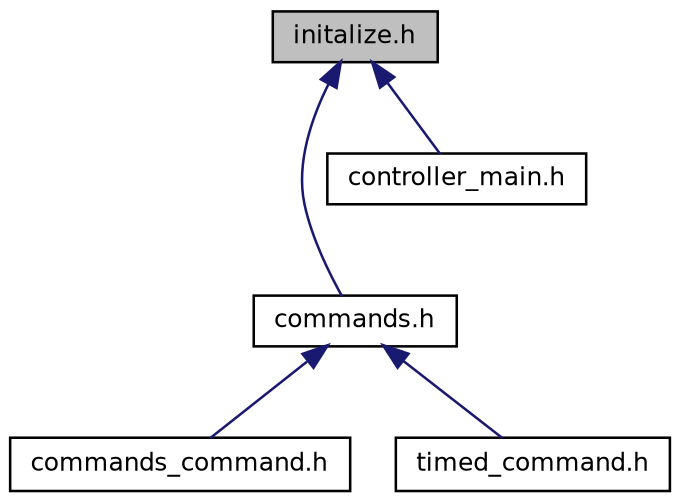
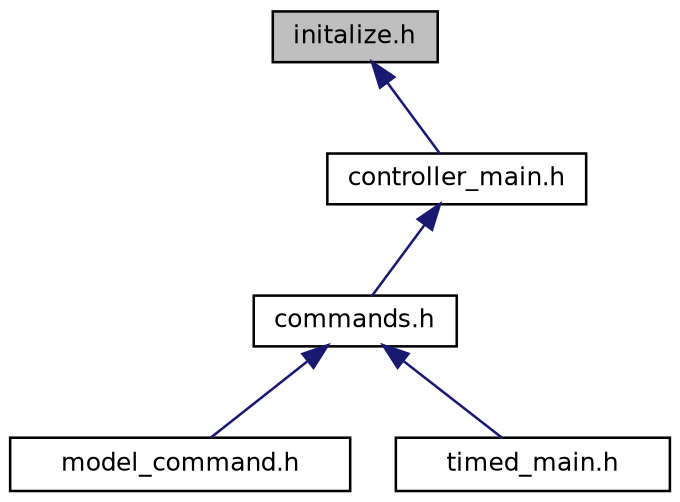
edge "commands.h" -> "initalize.h": now "commands.h" -> "controller_main.h"
node "commands_command.h": label "commands_command.h" -> "model_command.h"
node "timed_command.h": label "timed_command.h" -> "timed_main.h"
